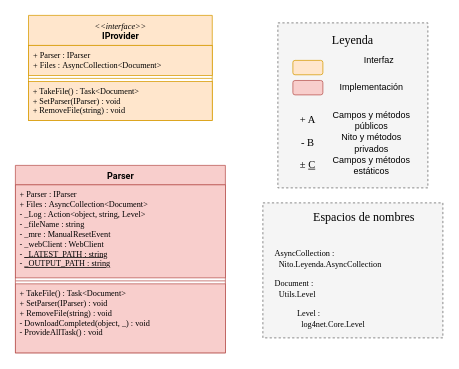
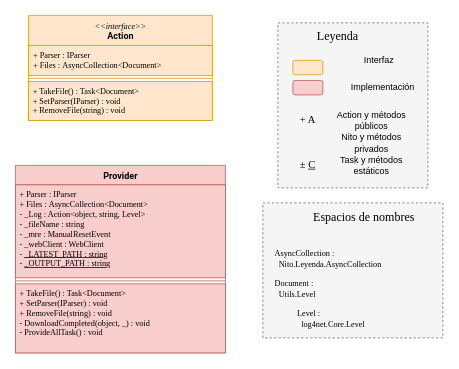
node "<<interface>>IProvider": label "<<interface>>IProvider" -> "<<interface>>Action"
node "Leyenda": moved (353, 38) -> (338, 34)
node "Implementación": moved (372, 88) -> (383, 88)
node "Campos y métodos públicos": label "Campos y métodos públicos" -> "Action y métodos públicos"
node "- B": removed
node "Campos y métodos estáticos": label "Campos y métodos estáticos" -> "Task y métodos estáticos"
node "Parser": label "Parser" -> "Provider"
